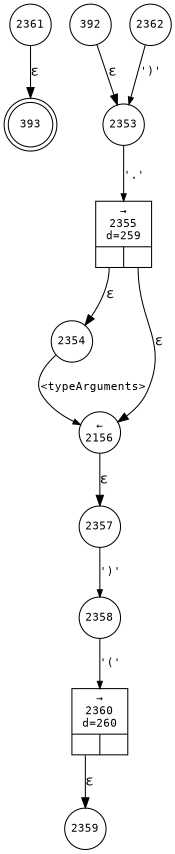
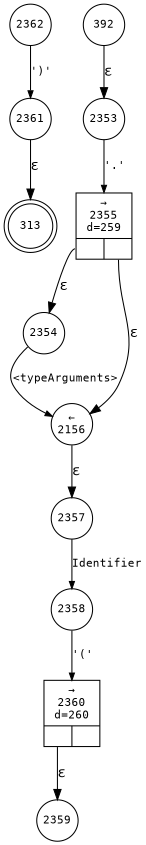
edge "2362" -> "2353": now "2362" -> "2361"
node "393": label "393" -> "313"
edge "2357" -> "2358": label "')'" -> "Identifier"
